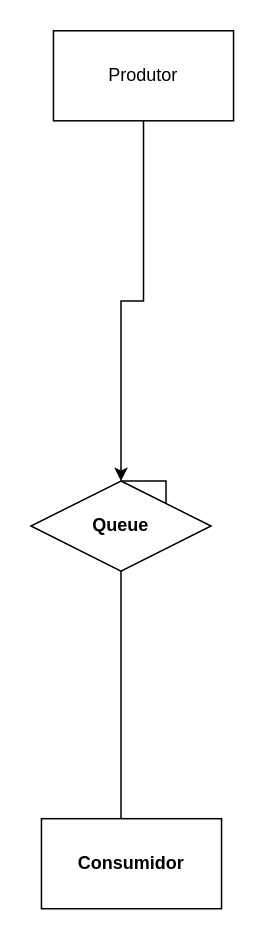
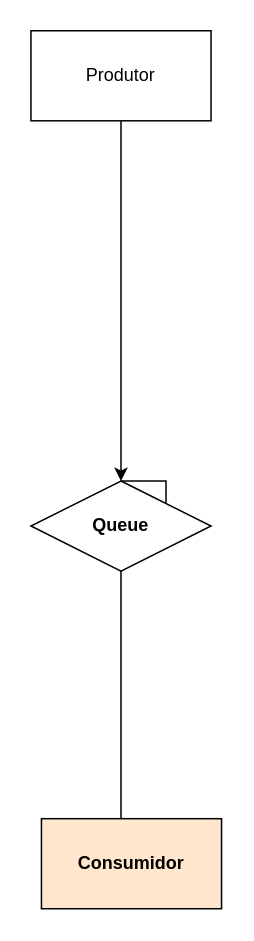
node "Produtor": moved (143, 76) -> (121, 76)
node "Consumidor": fillcolor #ffffff -> #ffe6cc
